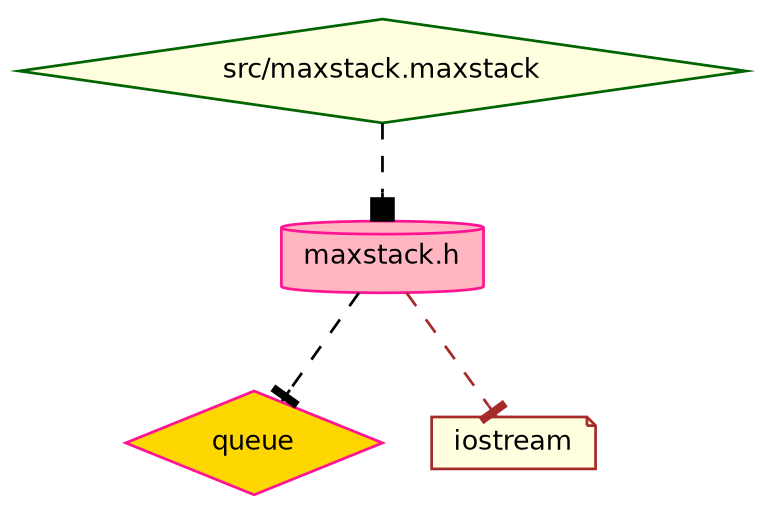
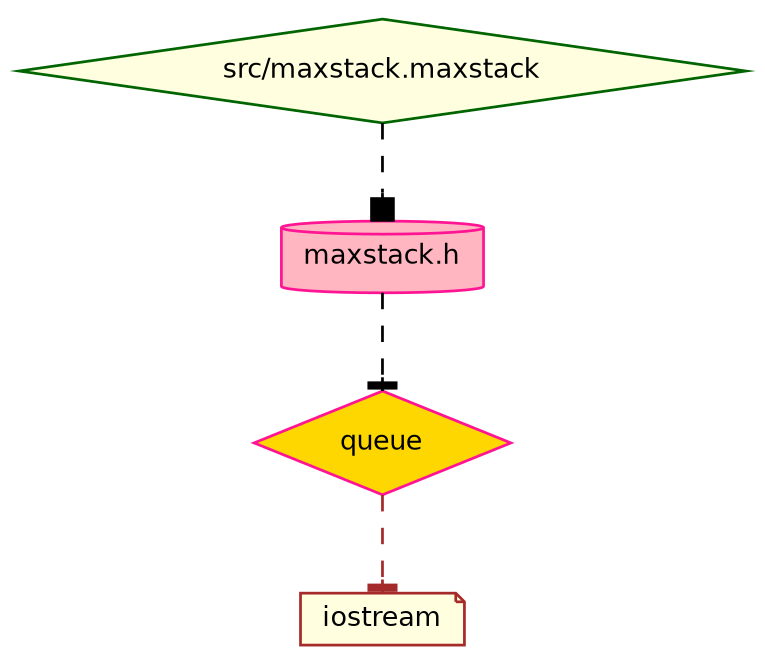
edge "maxstack.h" -> "iostream": now "queue" -> "iostream"
